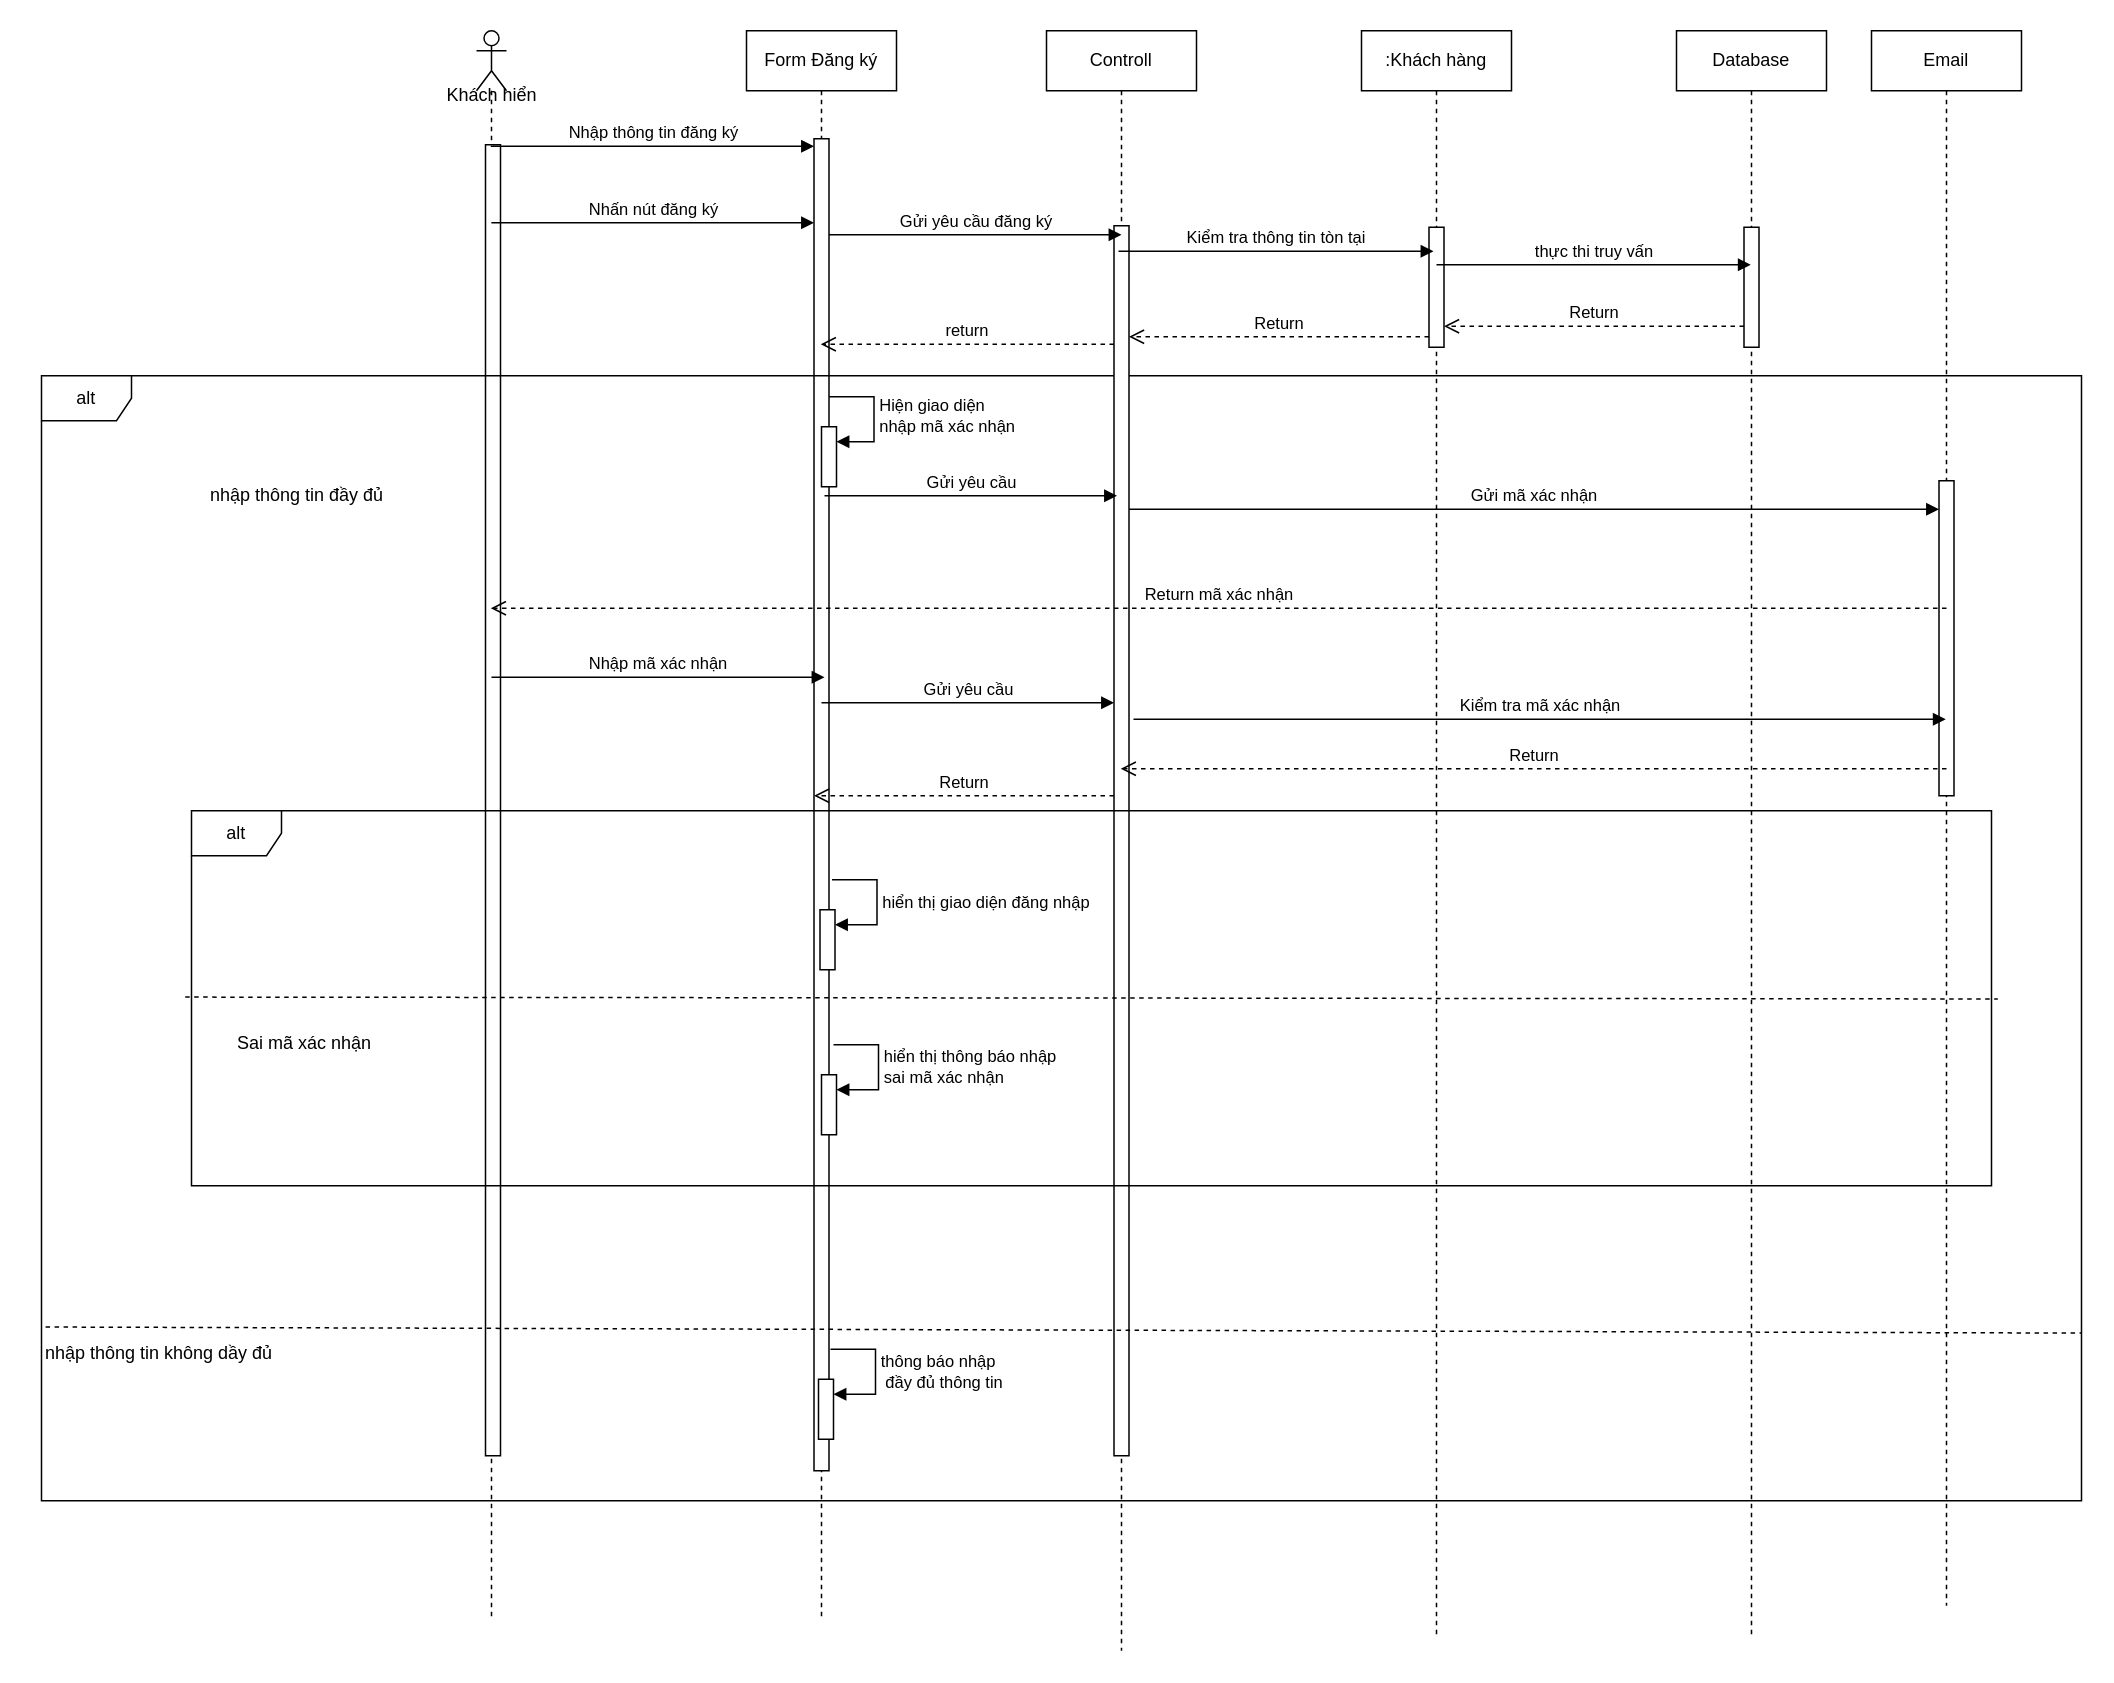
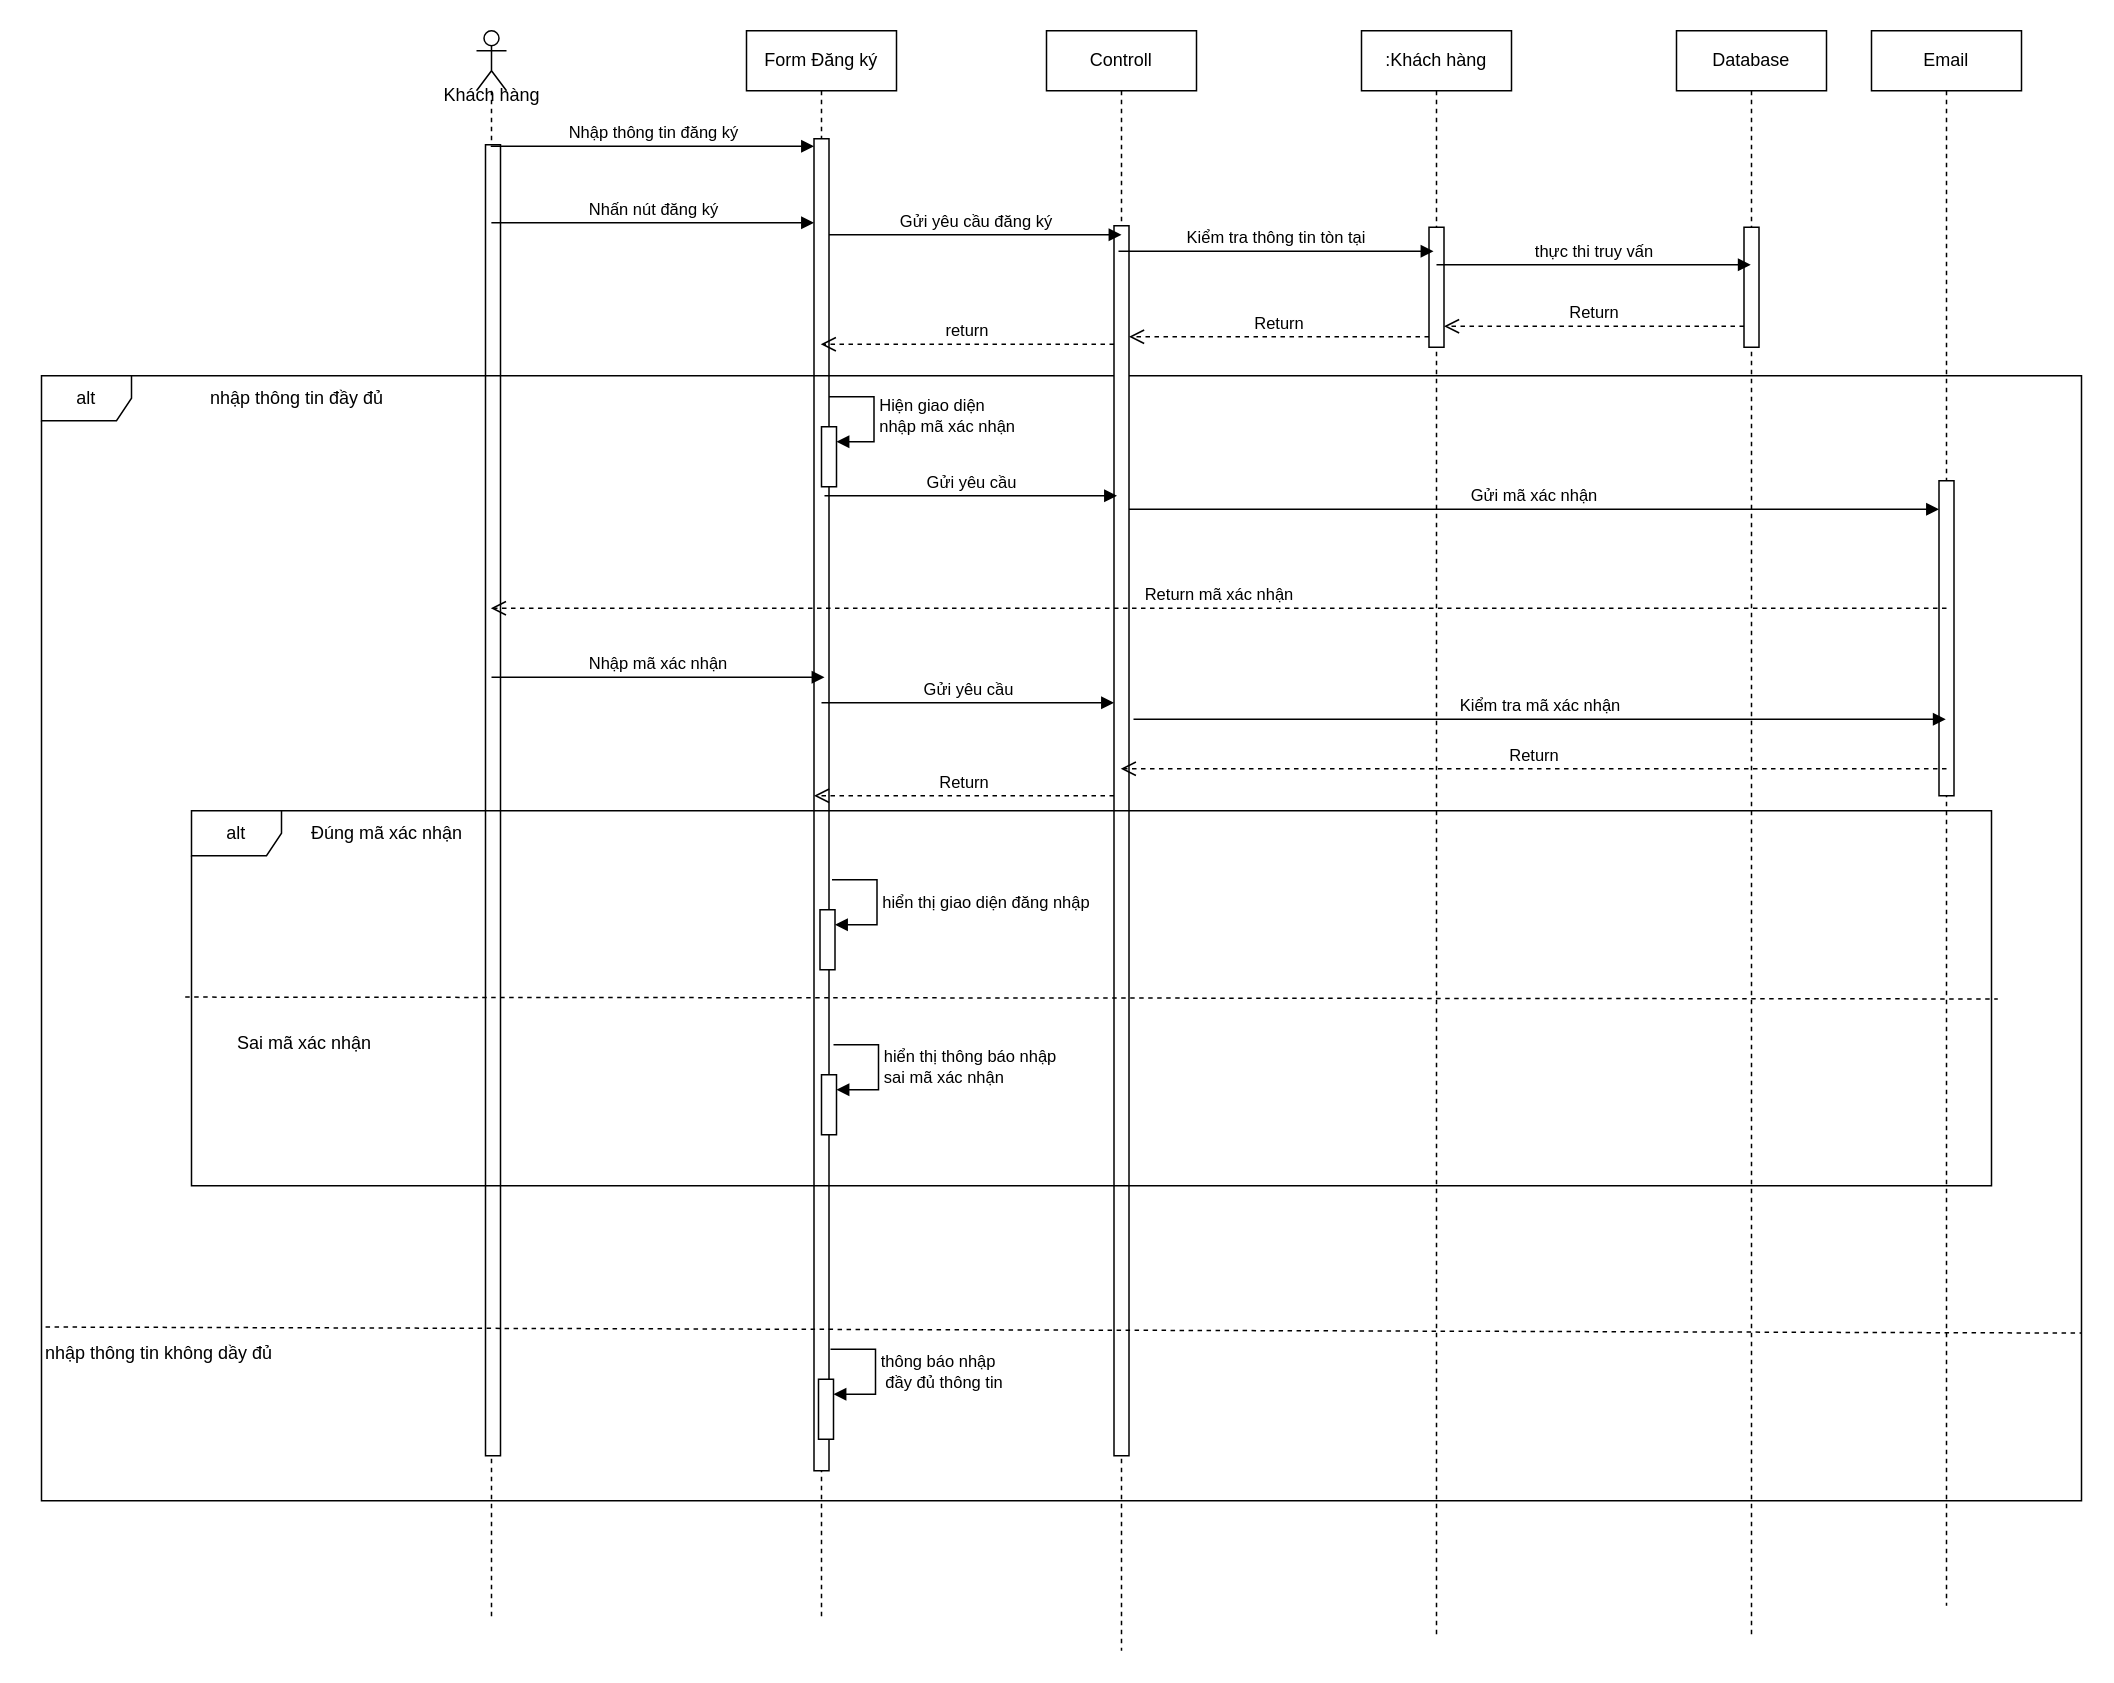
node "Khách hiển": label "Khách hiển" -> "Khách hàng"
node "nhập thông tin đầy đủ": moved (296, 496) -> (296, 398)
node "Đúng mã xác nhận": added
